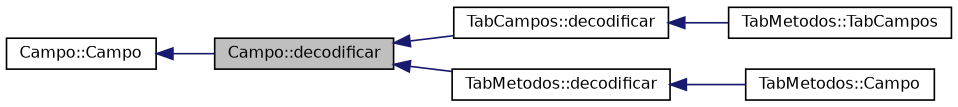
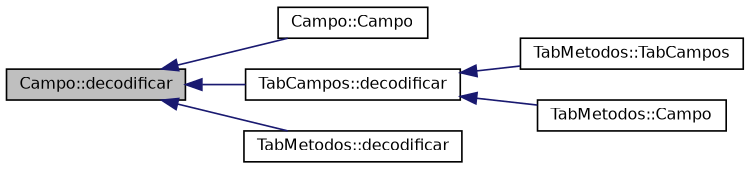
edge "Campo::decodificar" -> "Campo::Campo": reversed
edge "TabMetodos::Campo" -> "TabMetodos::decodificar": now "TabMetodos::Campo" -> "TabCampos::decodificar"
